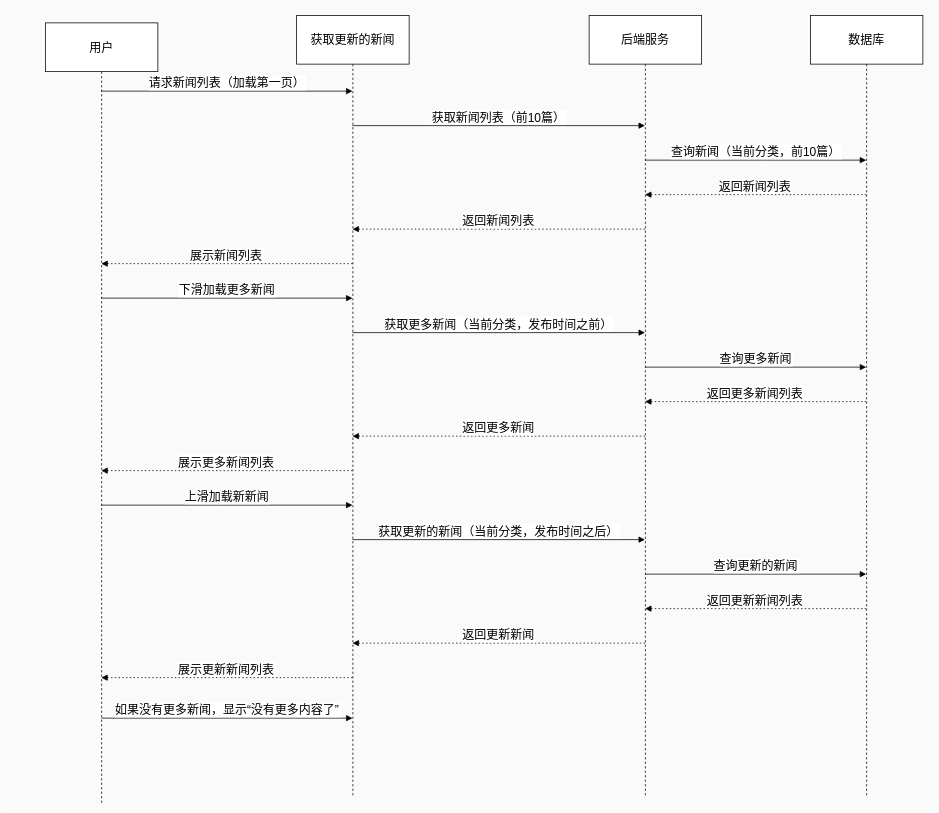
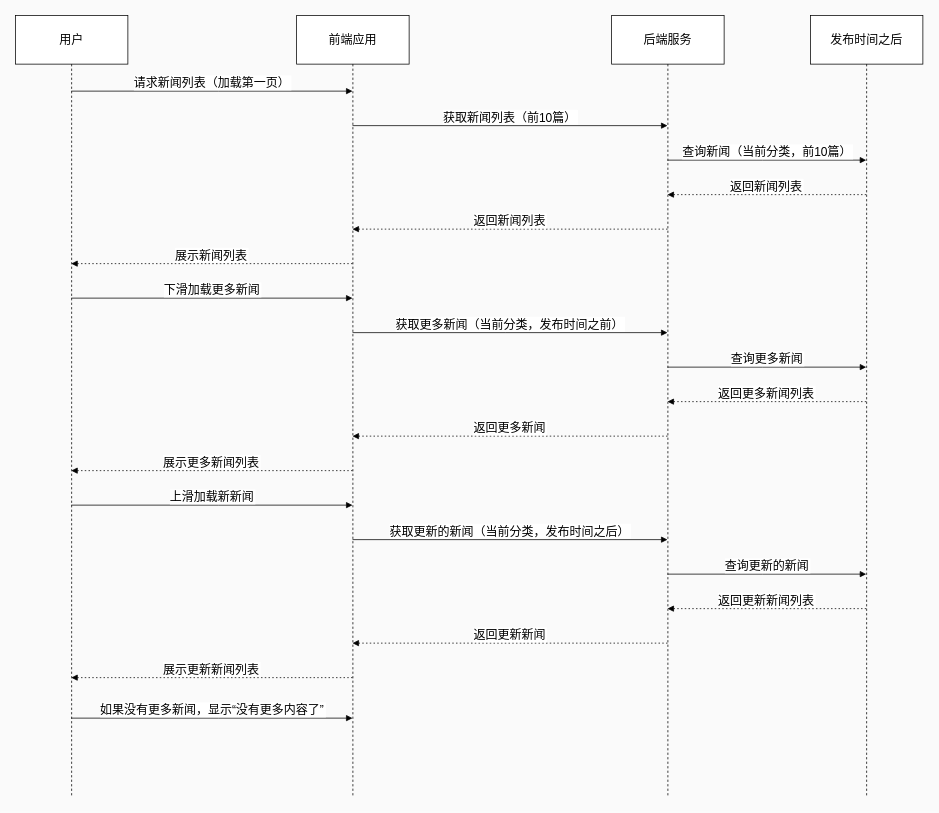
node "获取更新的新闻": label "获取更新的新闻" -> "前端应用"
node "数据库": label "数据库" -> "发布时间之后"
node "后端服务": moved (645, 406) -> (668, 406)
node "用户": moved (102, 414) -> (72, 406)
